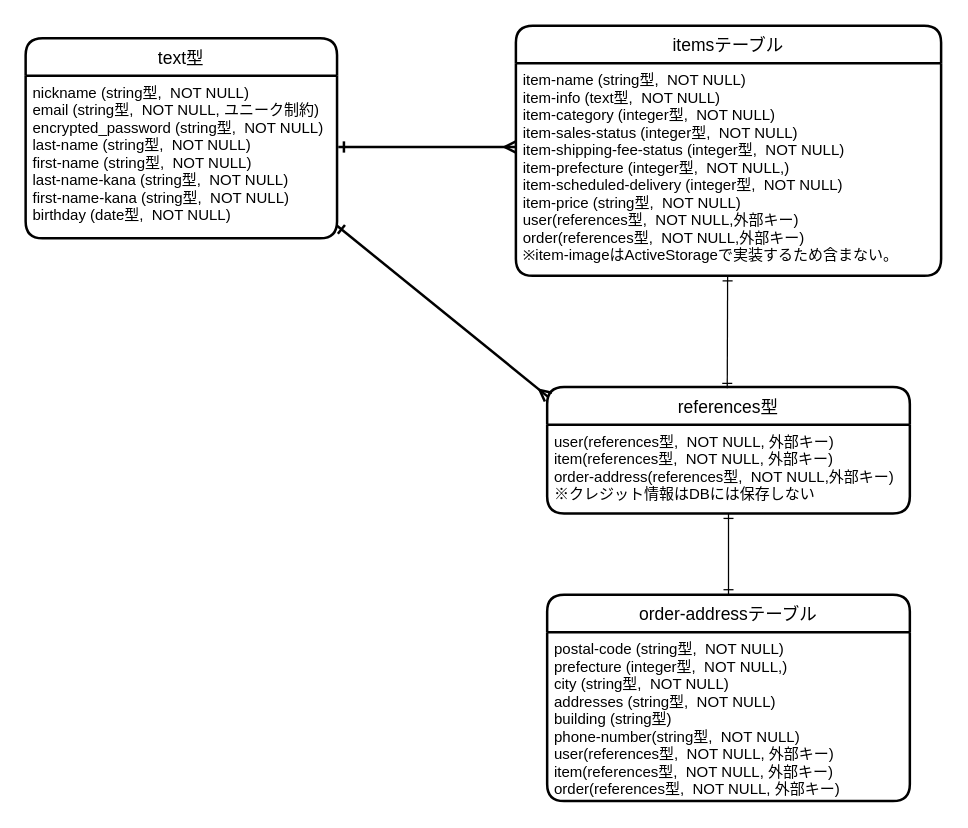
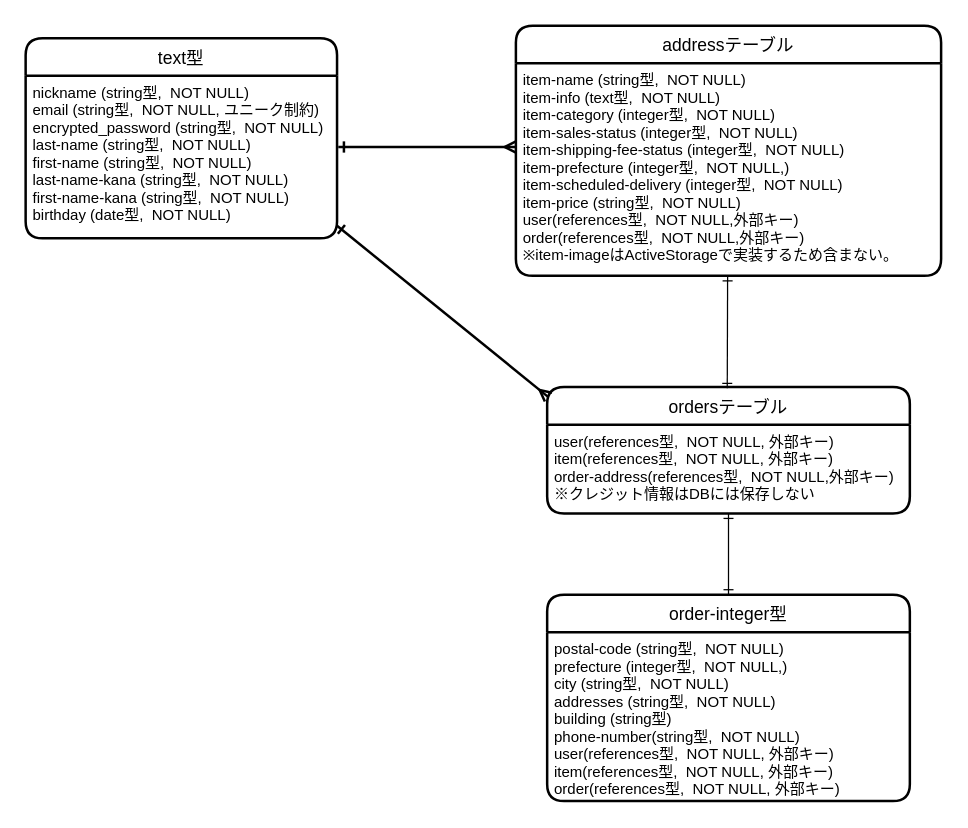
node "itemsテーブル": label "itemsテーブル" -> "addressテーブル"
node "references型": label "references型" -> "ordersテーブル"
node "order-addressテーブル": label "order-addressテーブル" -> "order-integer型"
